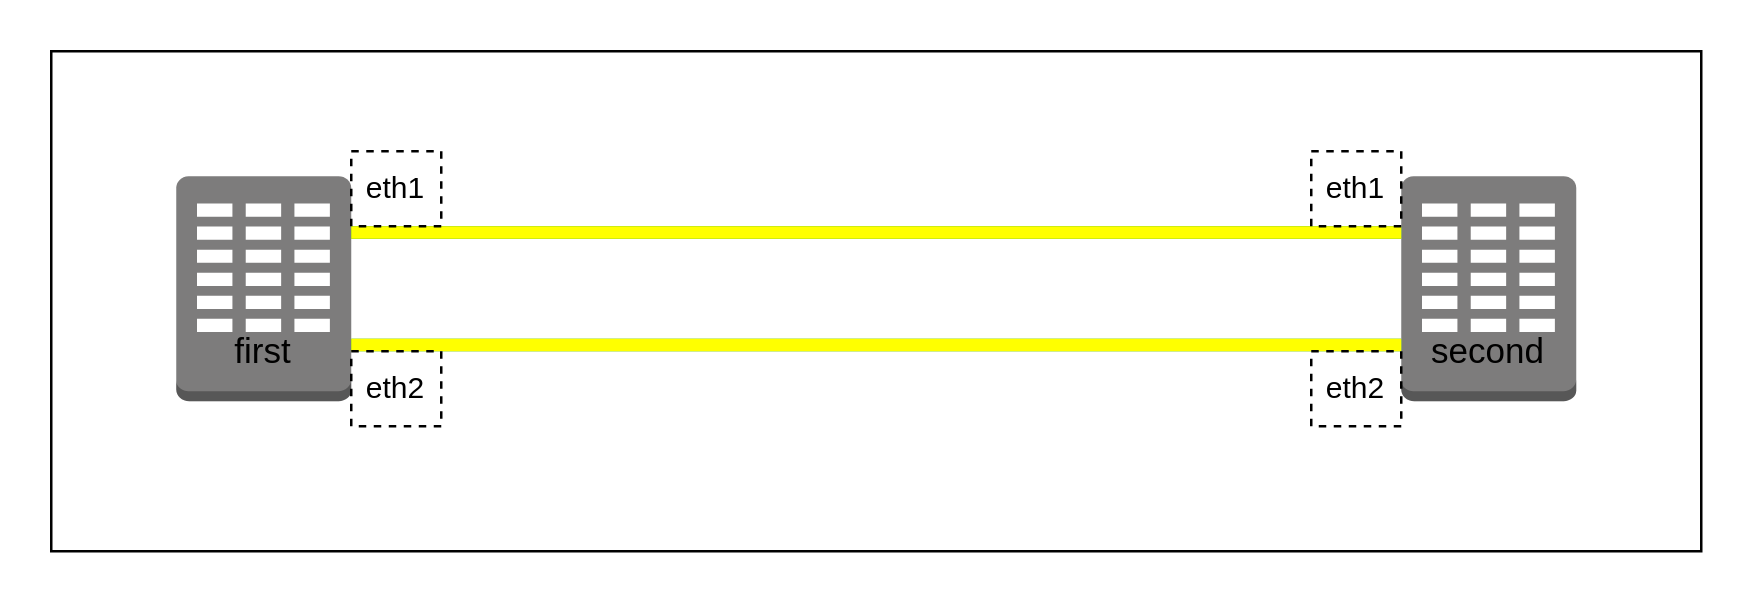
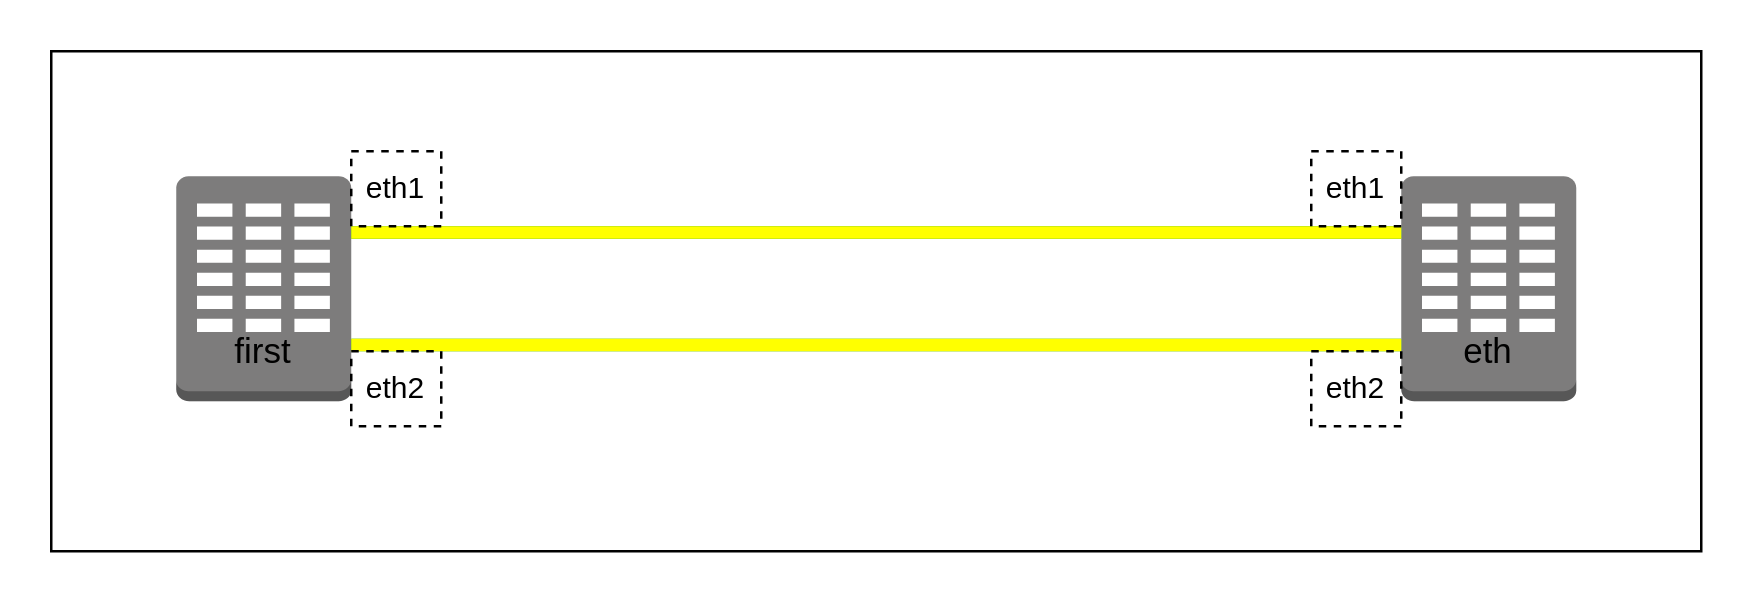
node "second": label "second" -> "eth"
